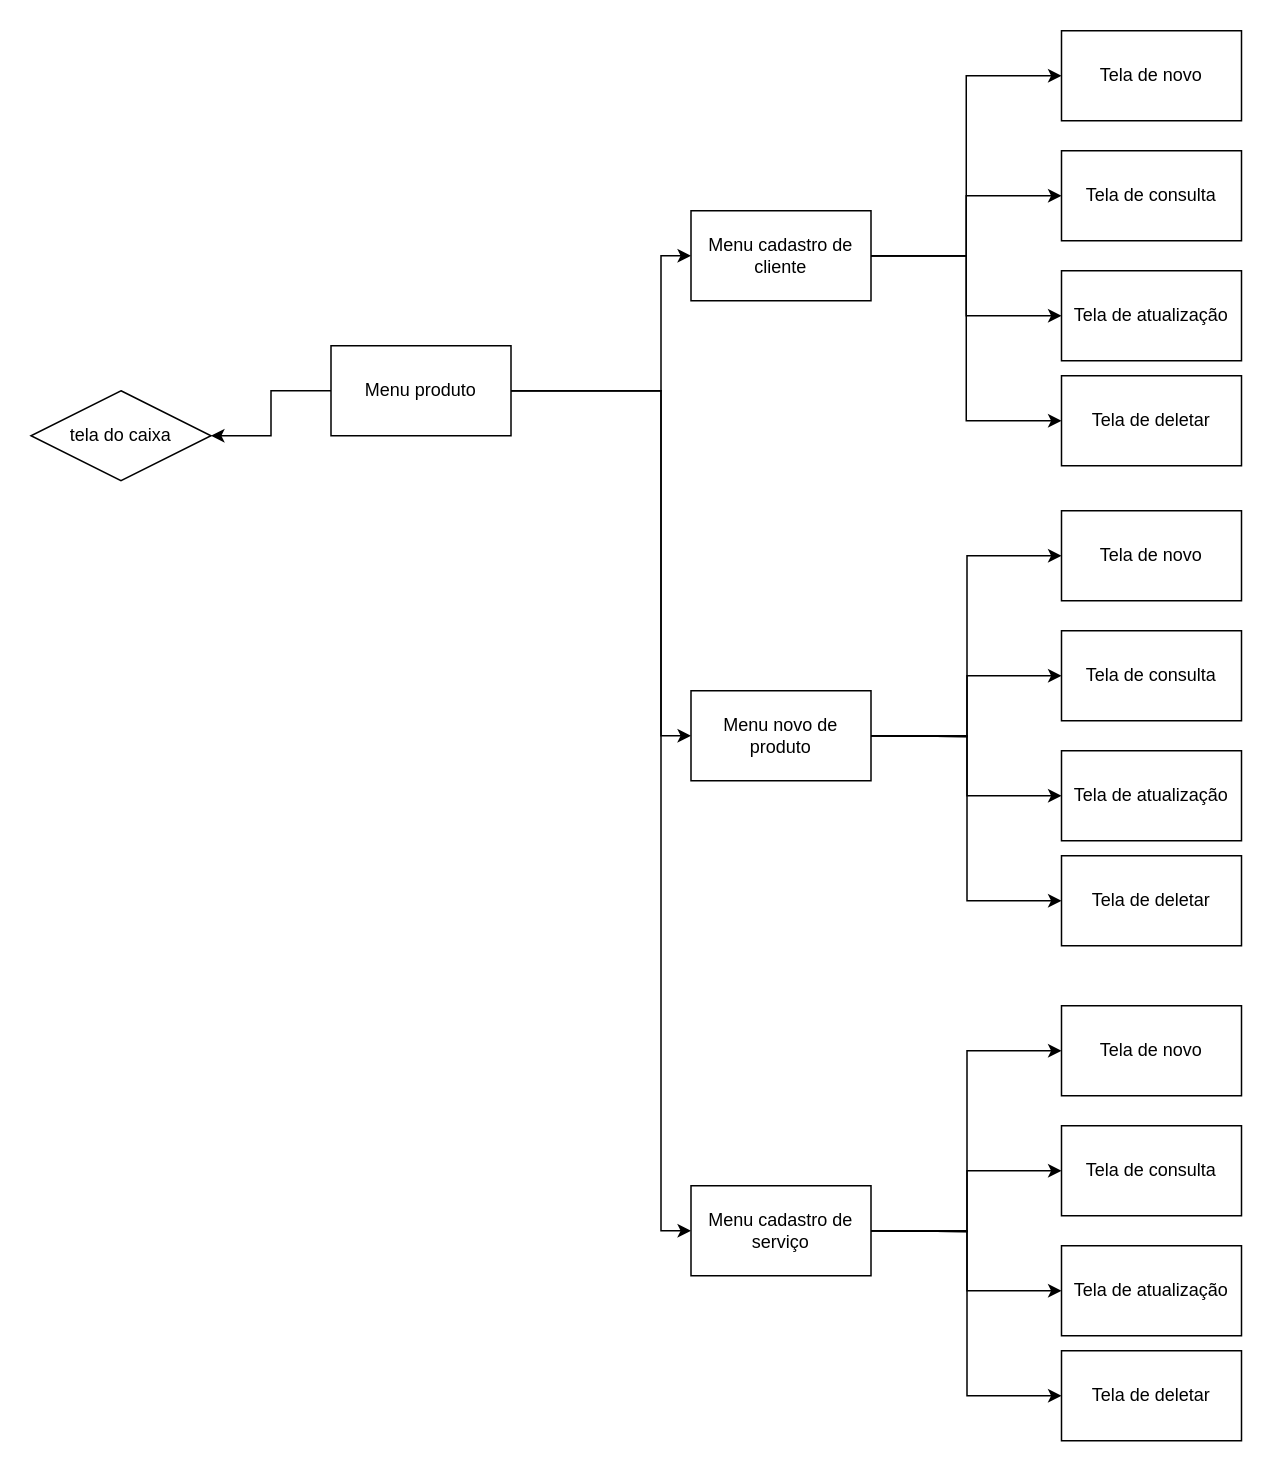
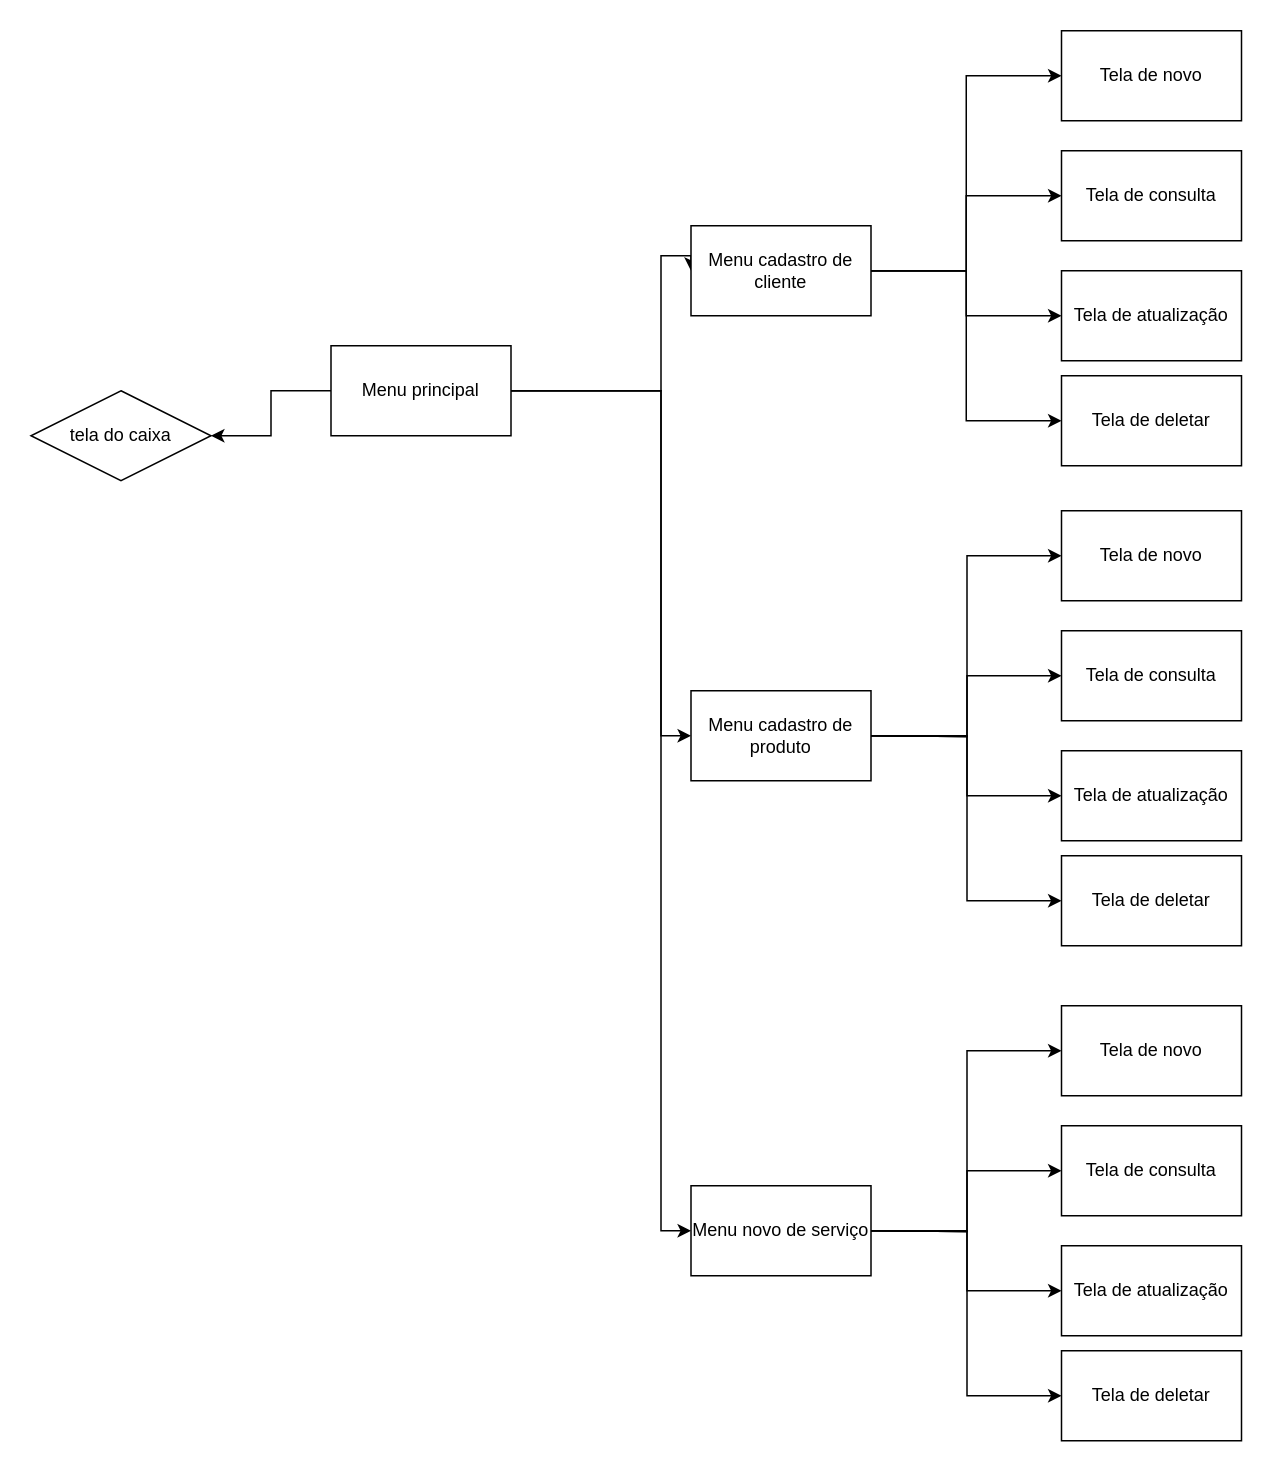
node "Menu cadastro de cliente": moved (781, 256) -> (781, 271)
node "Menu produto": label "Menu produto" -> "Menu principal"
node "Menu novo de produto": label "Menu novo de produto" -> "Menu cadastro de produto"
node "Menu cadastro de serviço": label "Menu cadastro de serviço" -> "Menu novo de serviço"
